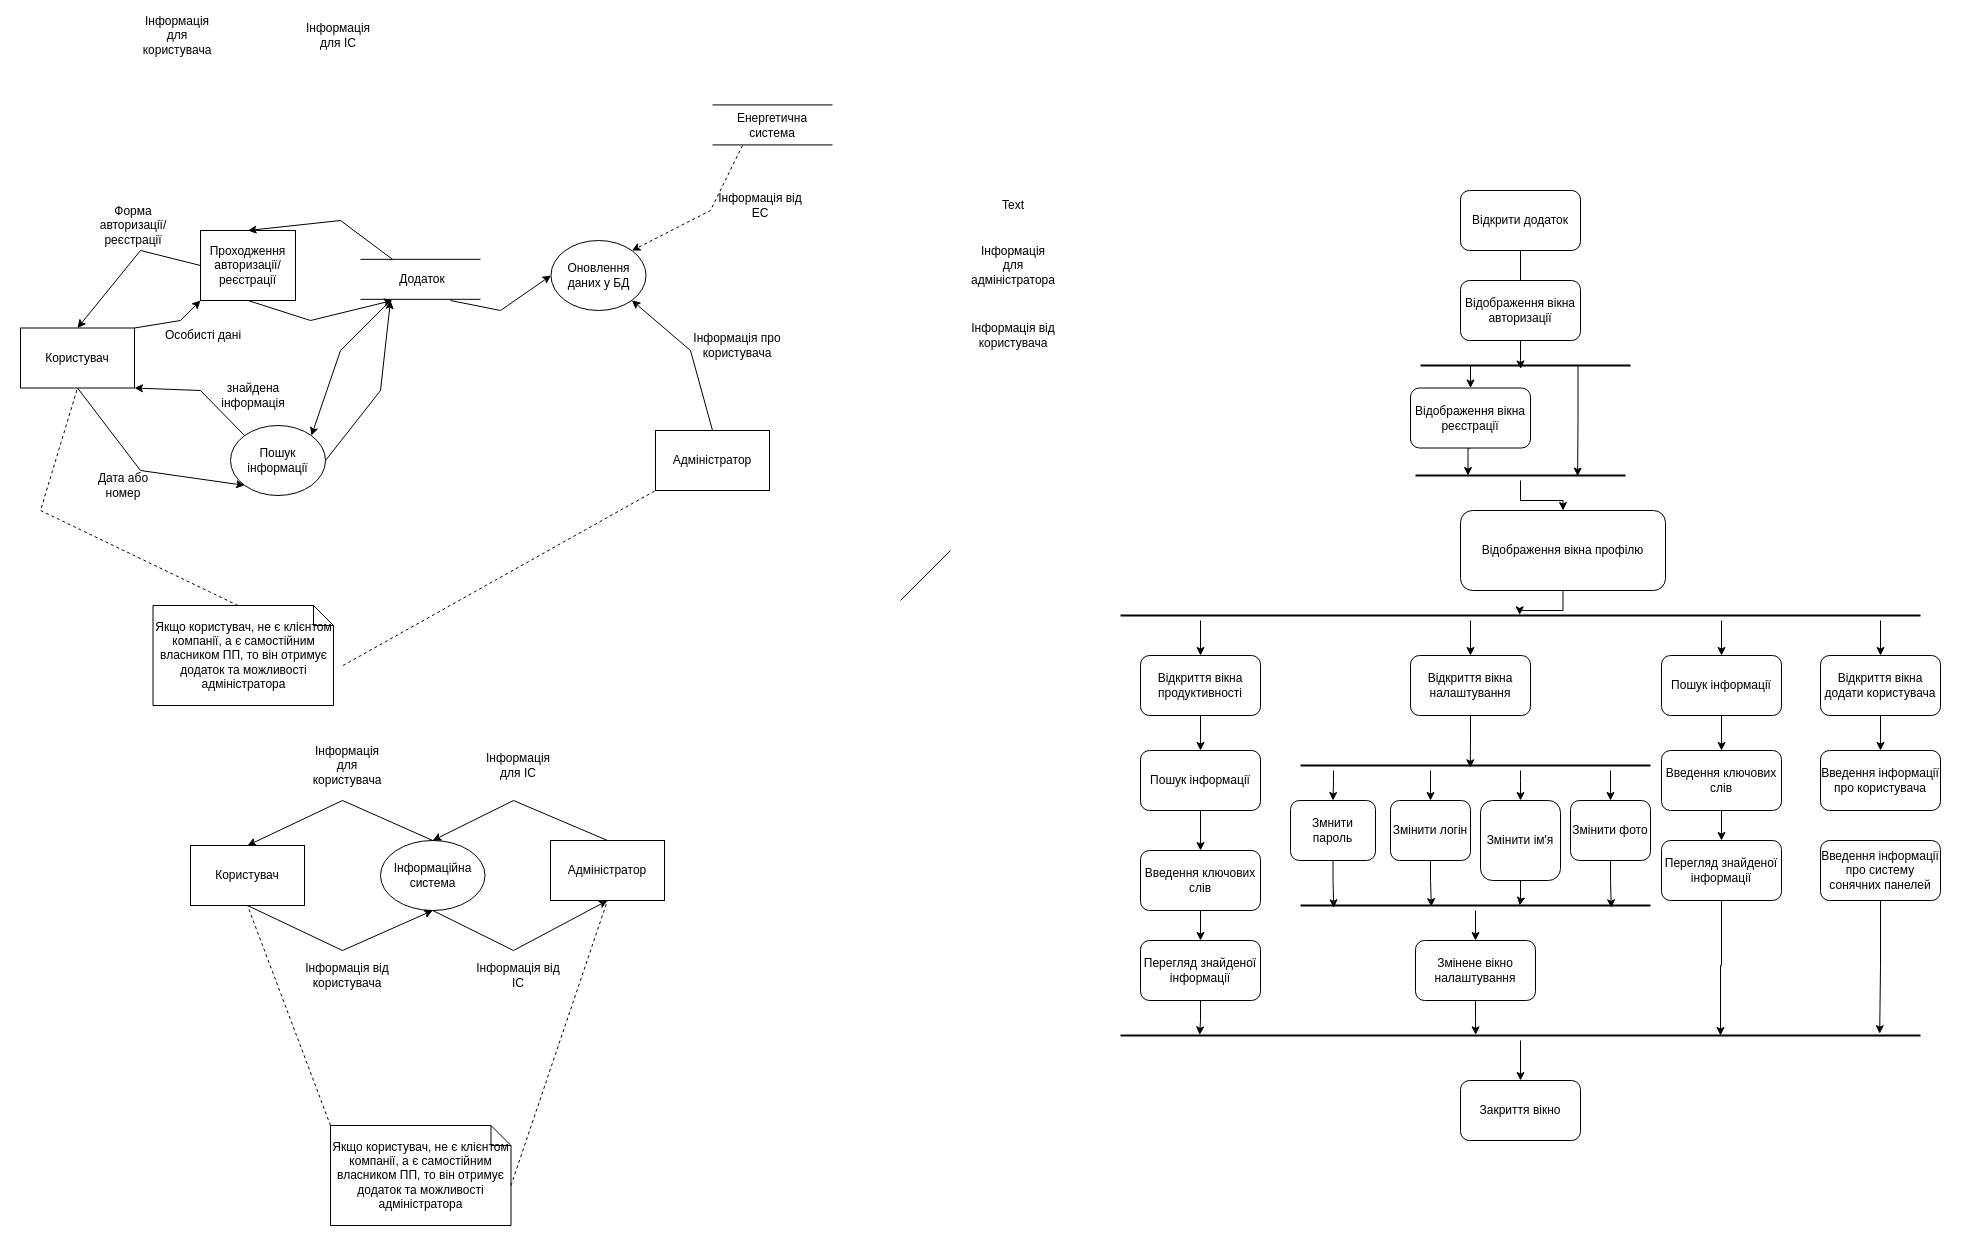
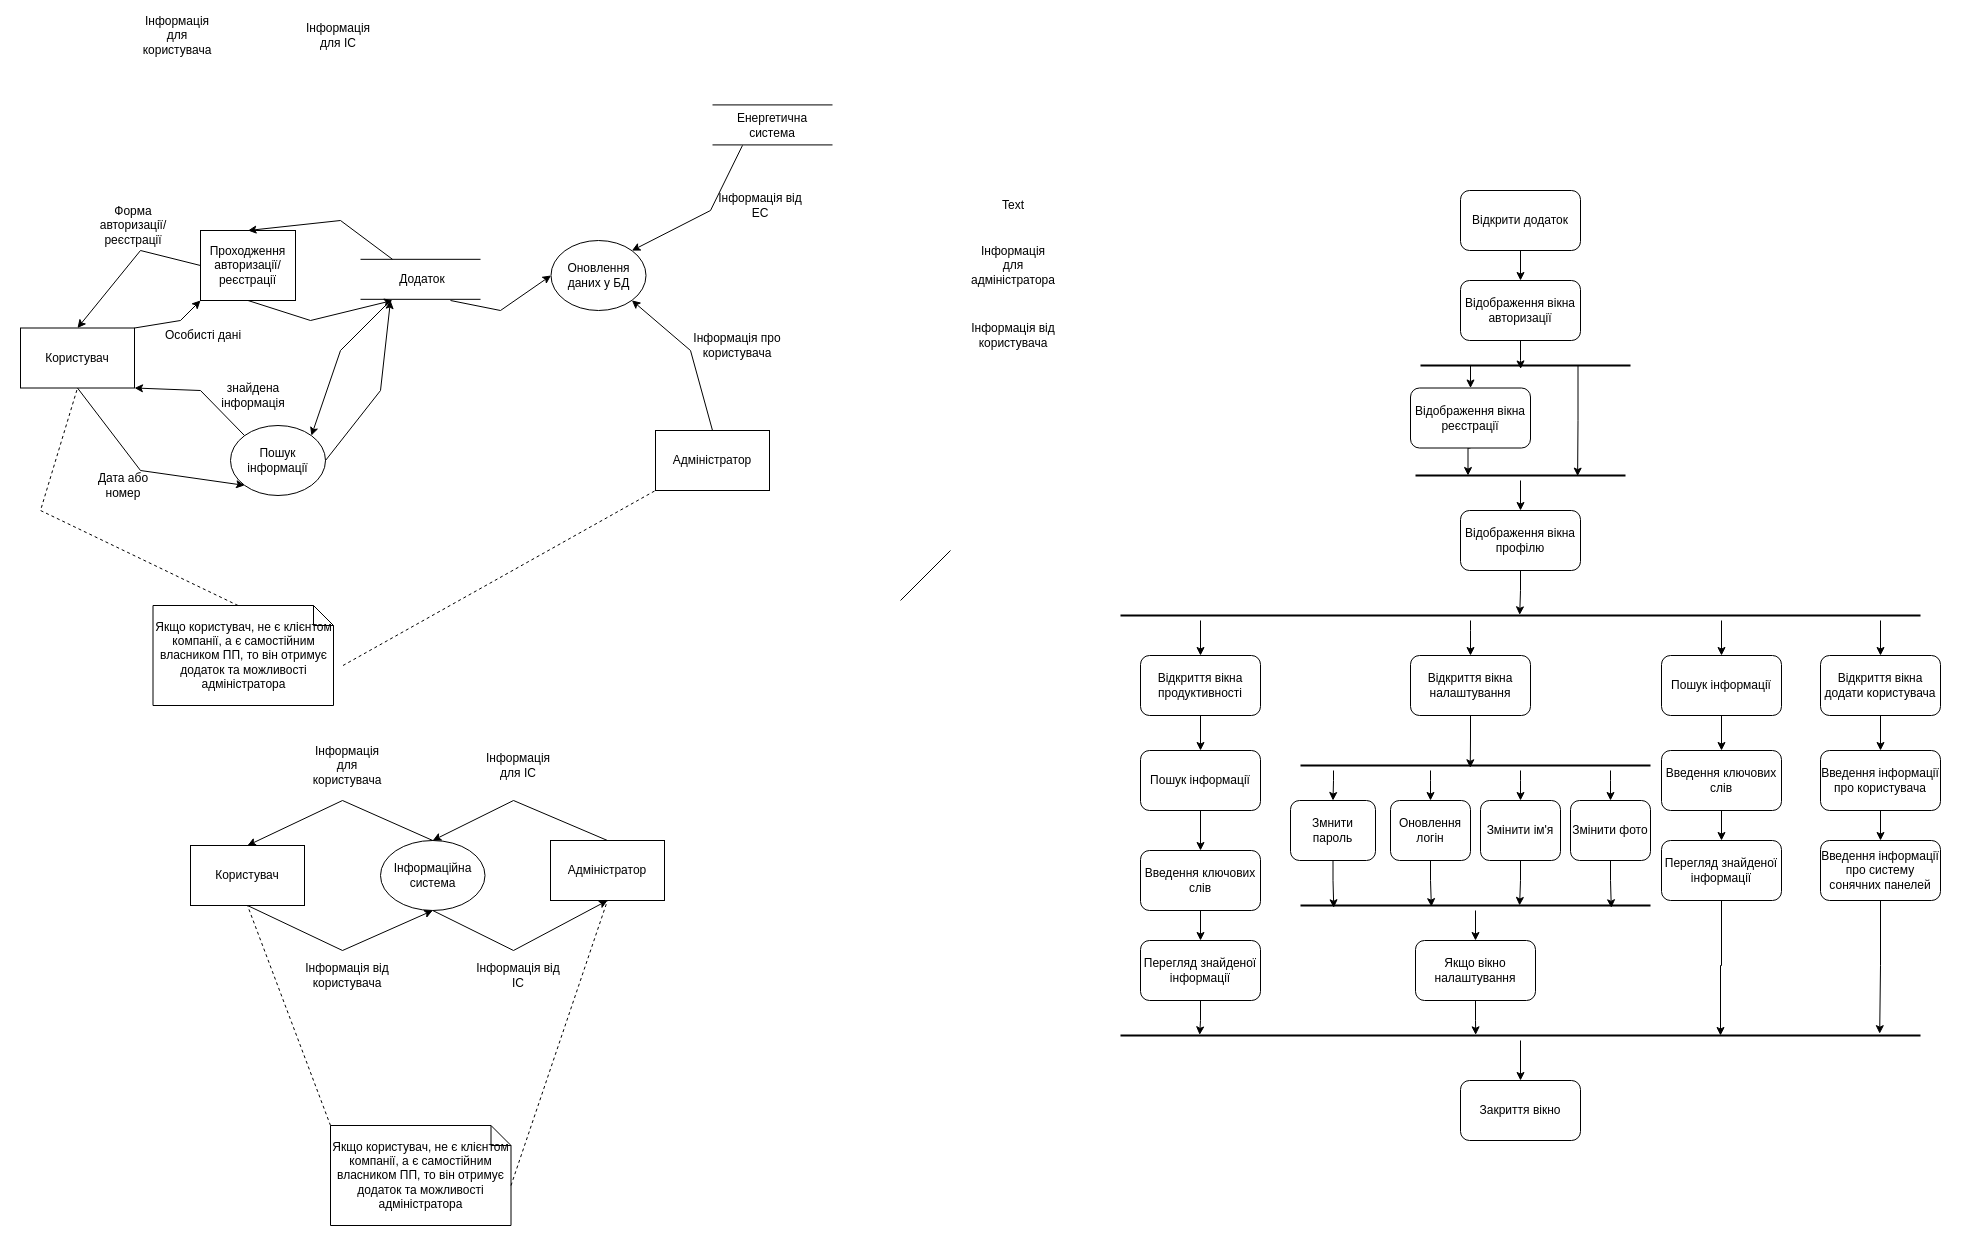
edge "Енергетична система" -> "Оновлення даних у БД": style dashed -> solid
edge "Відкрити додаток" -- "Відображення вікна авторизації": arrowhead none -> classic
node "Відображення вікна профілю": size 205x80 -> 120x60
edge "Введення інформації про користувача" -> "Введення інформації про систему сонячних панелей": added
node "Змінити логін": label "Змінити логін" -> "Оновлення логін"
node "Змінити ім'я": size 80x80 -> 80x60
node "Змінене вікно налаштування": label "Змінене вікно налаштування" -> "Якщо вікно налаштування"
